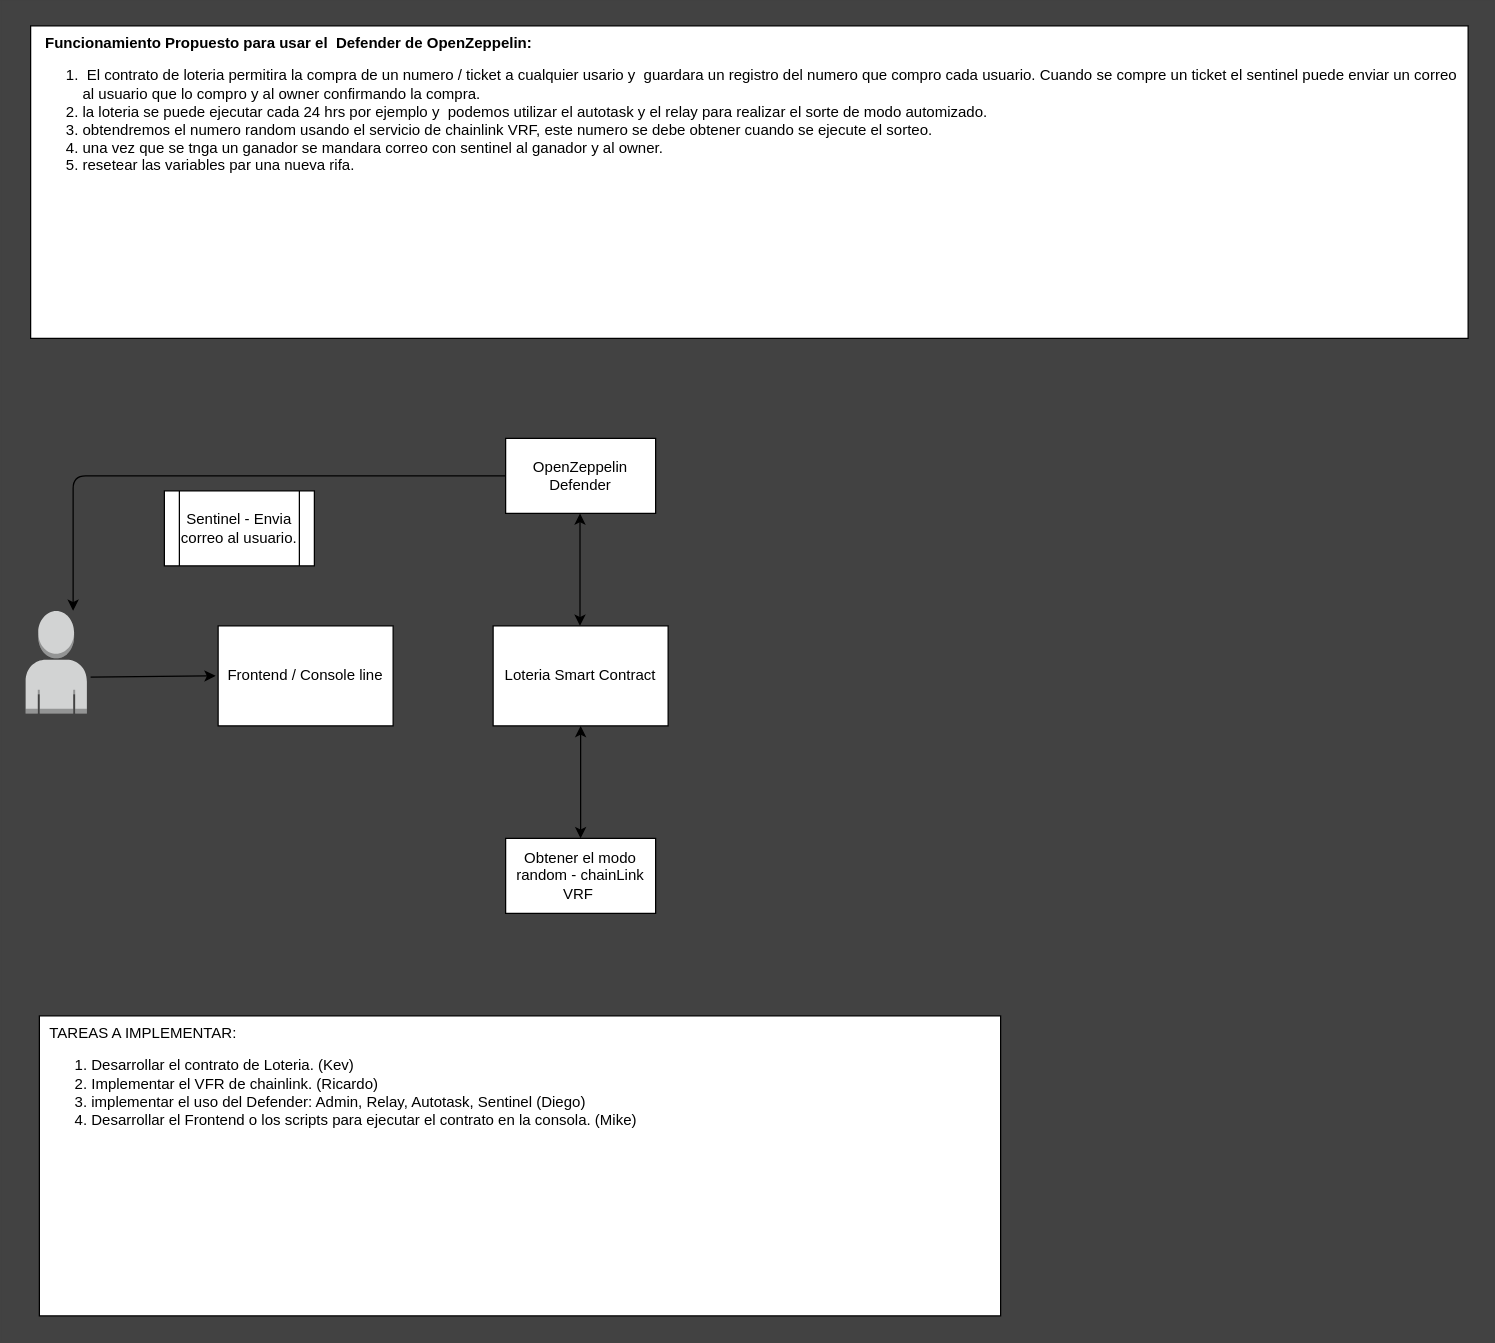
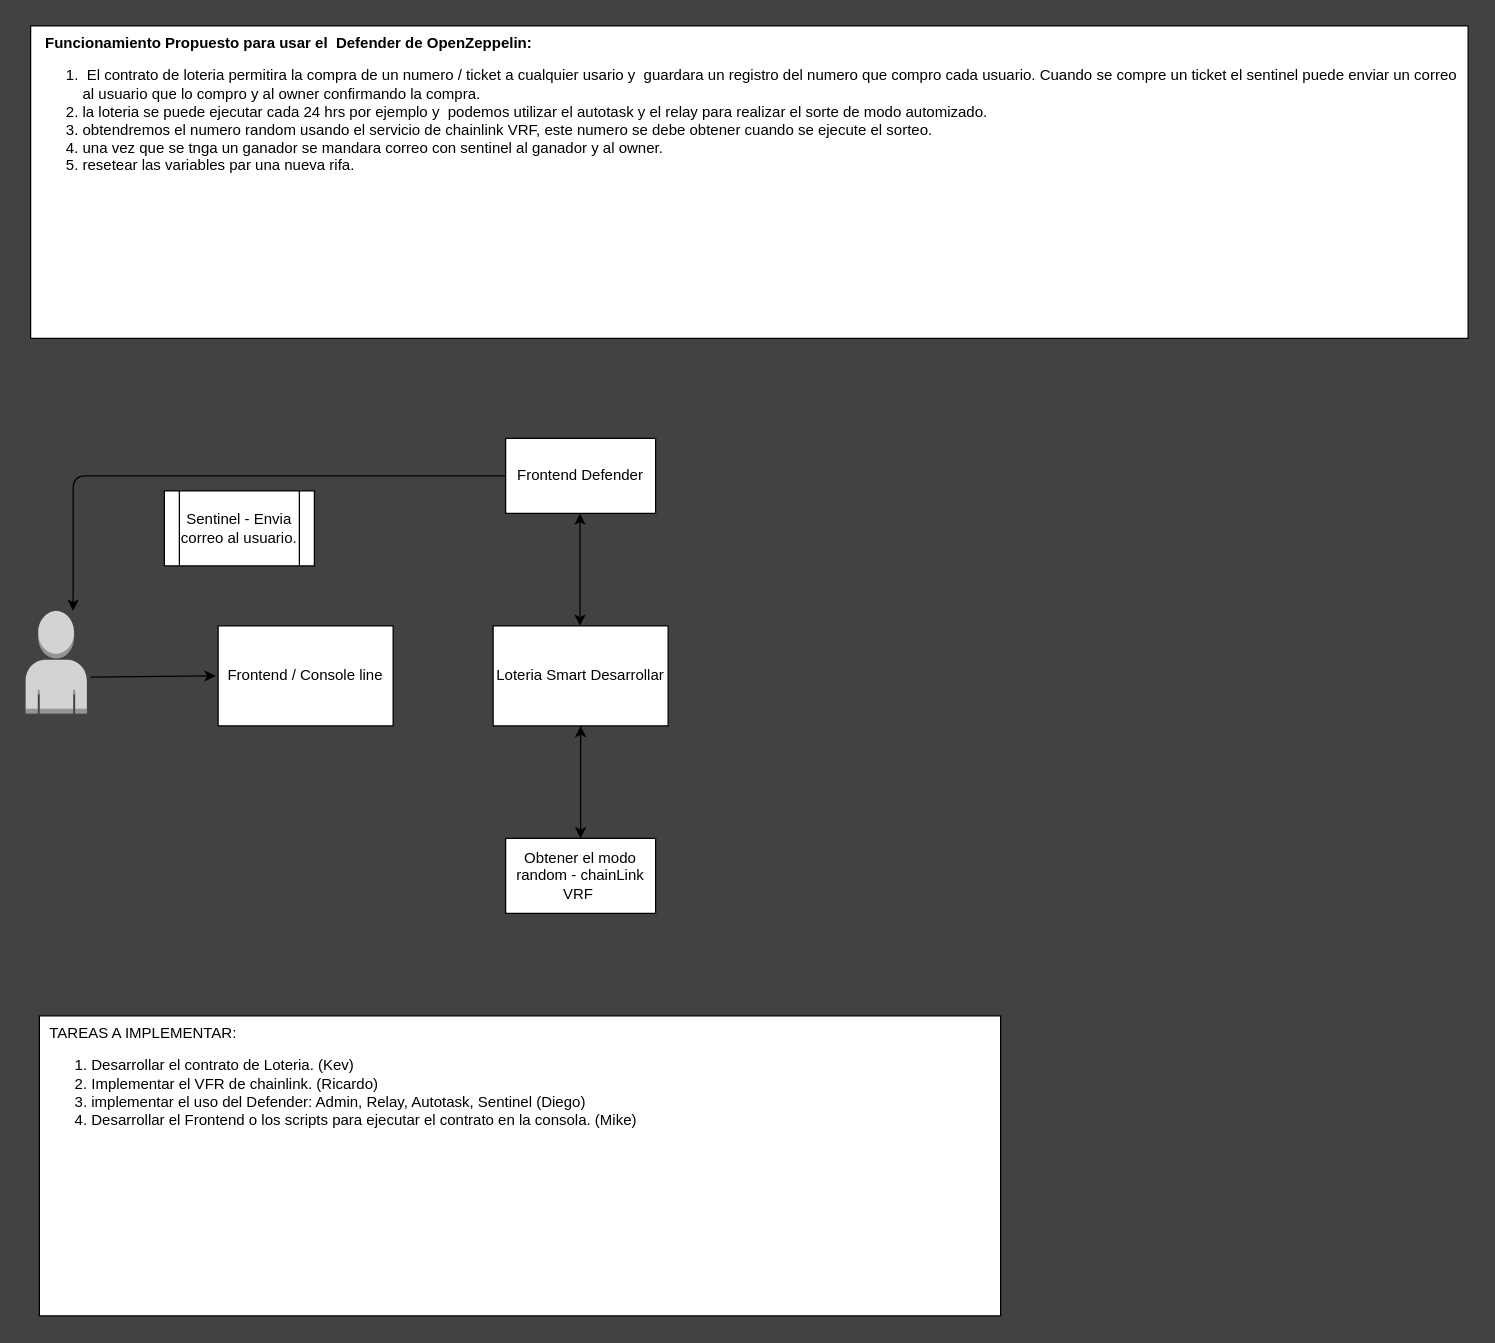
node "OpenZeppelin Defender": label "OpenZeppelin Defender" -> "Frontend Defender"
node "Loteria Smart Contract": label "Loteria Smart Contract" -> "Loteria Smart Desarrollar"
